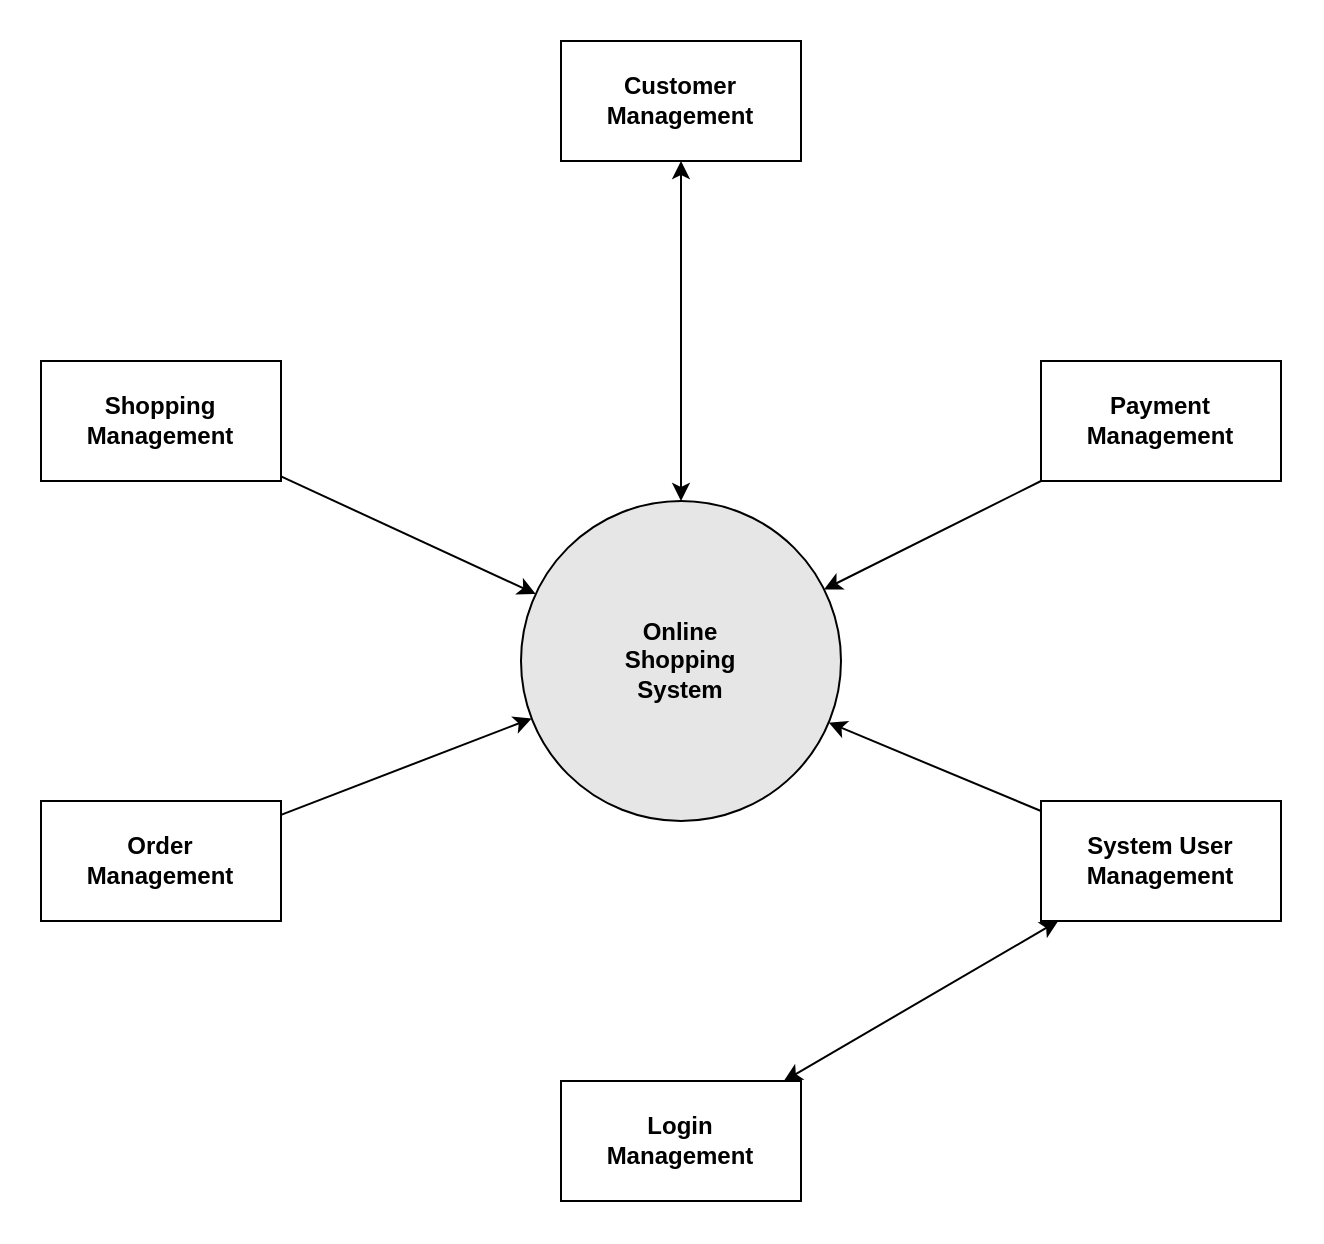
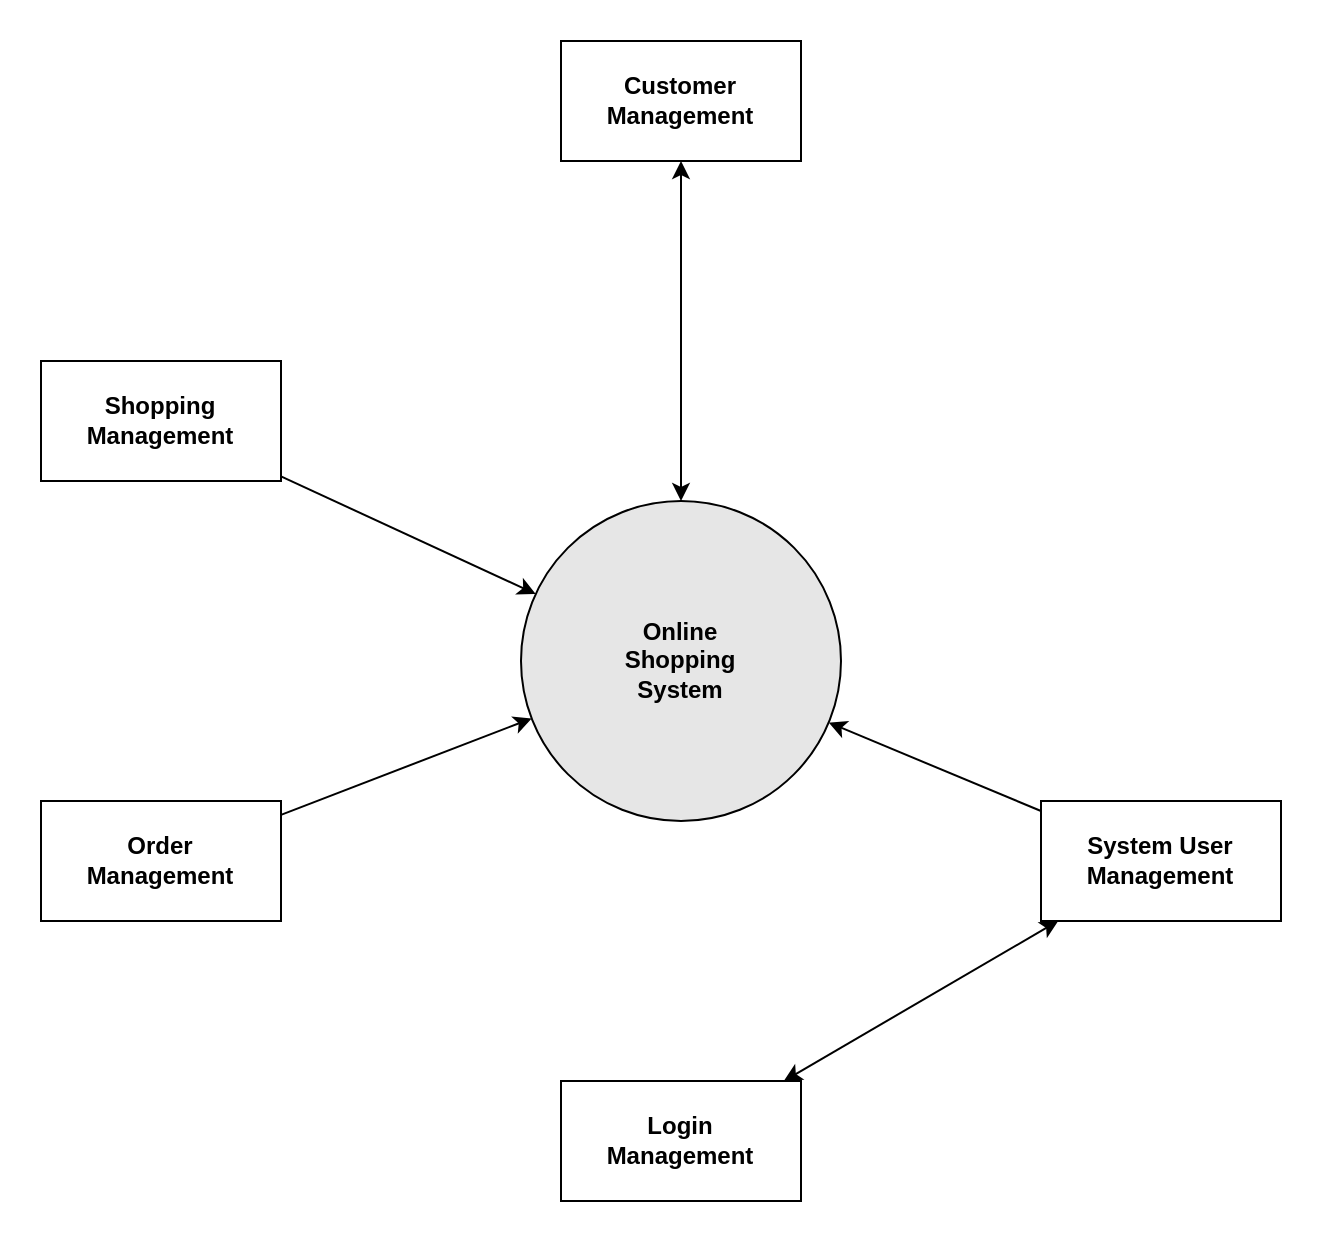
node "Payment Management": removed
edge "Payment Management" -> "Online Shopping System": removed
